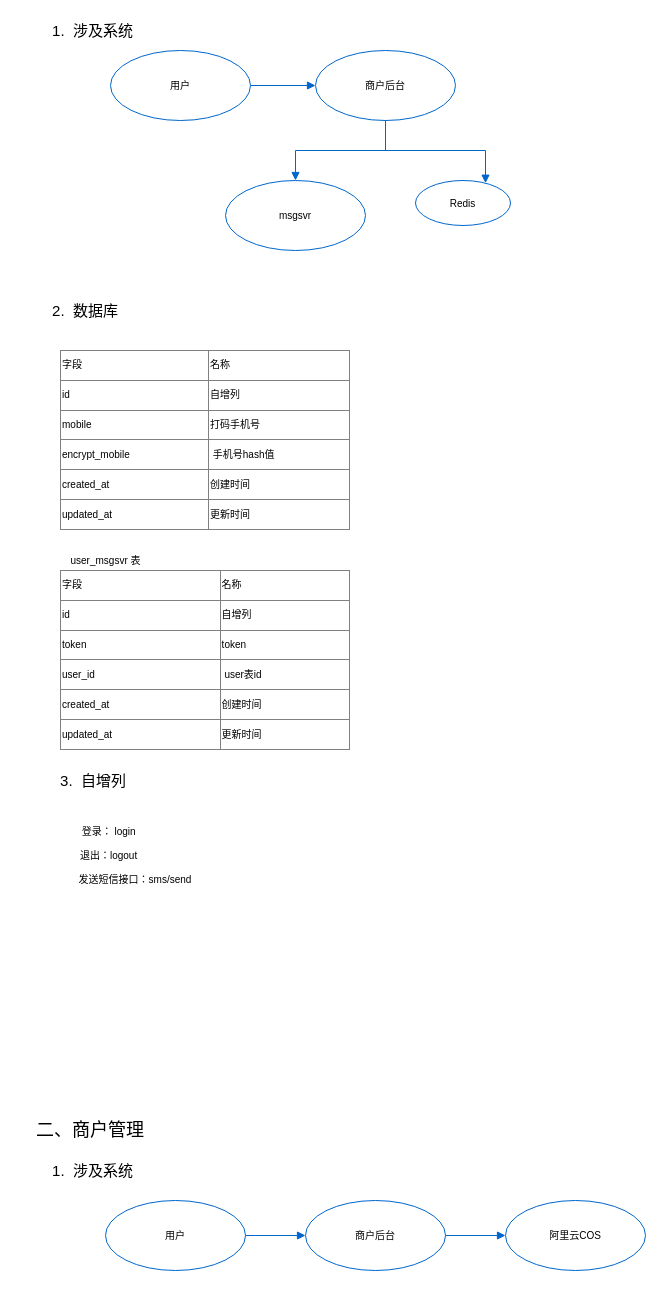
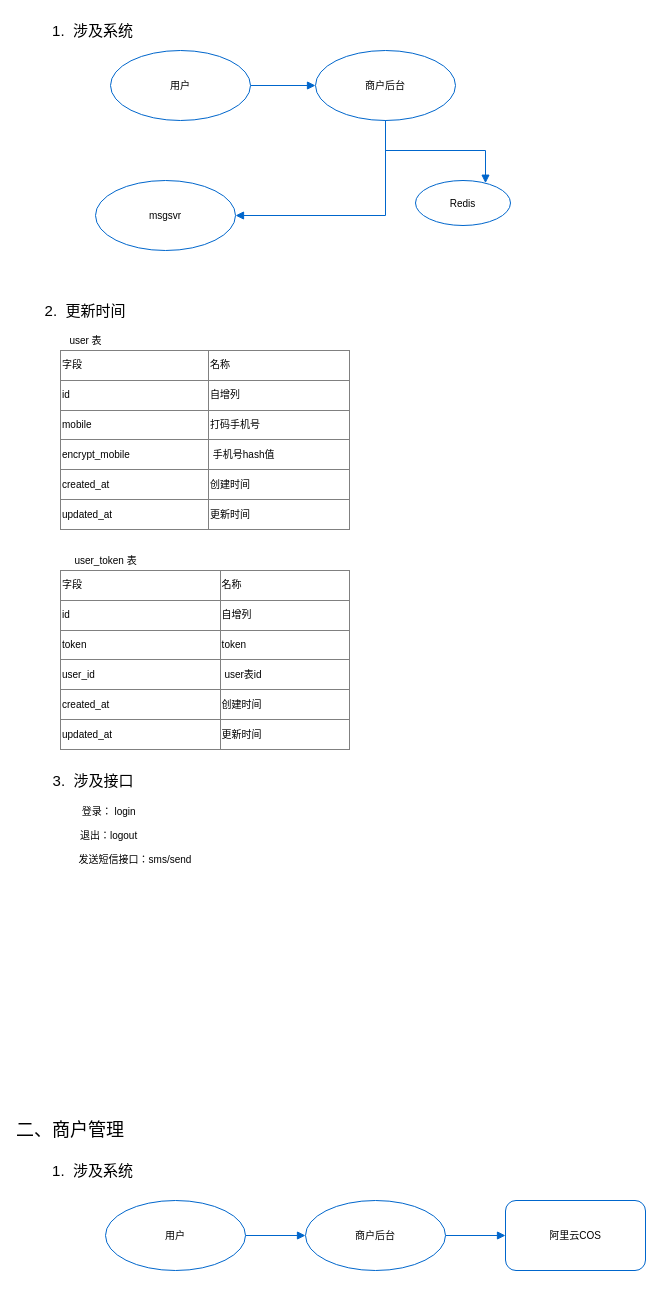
node "msgsvr": moved (296, 216) -> (166, 216)
node "2. 数据库": label "2. 数据库" -> "2. 更新时间"
node "user 表": added
node "user_msgsvr 表": label "user_msgsvr 表" -> "user_token 表"
node "3. 自增列": label "3. 自增列" -> "3. 涉及接口"
node "登录： login 退出：logout 发送短信接口：sms/send": moved (136, 856) -> (136, 836)
node "二、商户管理": moved (91, 1131) -> (71, 1131)
node "阿里云COS": shape ellipse -> rounded rectangle
